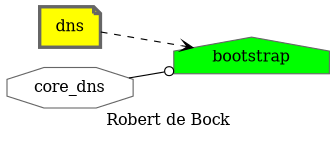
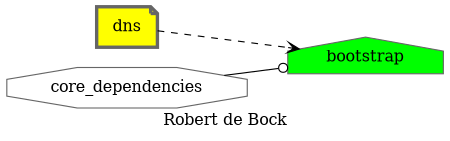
node "core_dns": label "core_dns" -> "core_dependencies"
